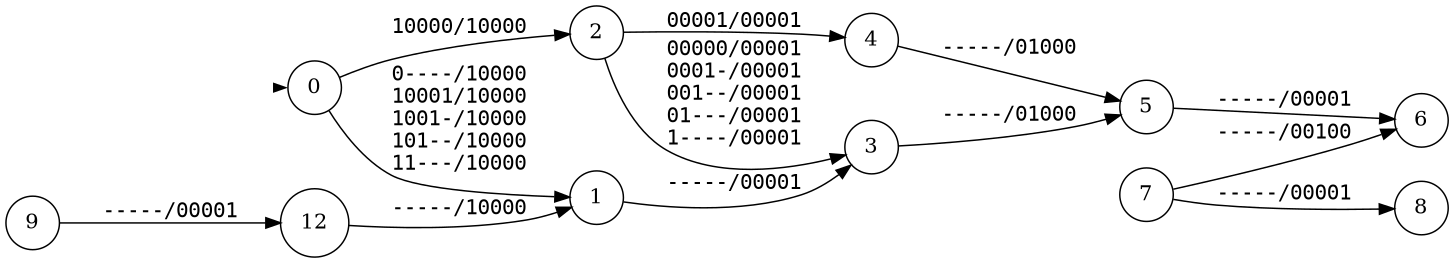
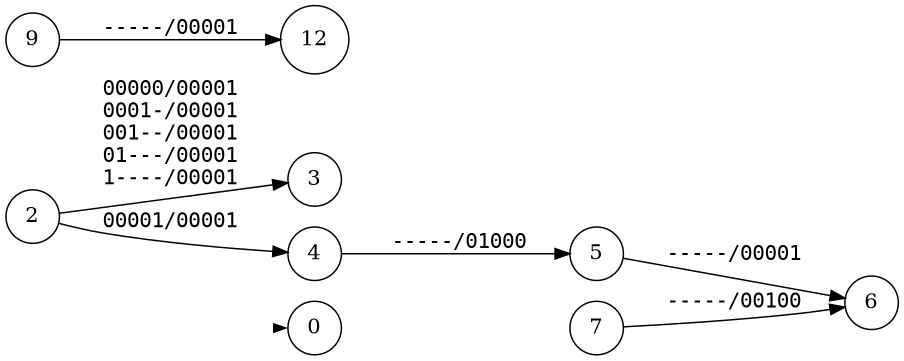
edge "0" -> "2": removed, label "10000/10000"
edge "3" -> "5": removed, label "-----/01000"
node "1": removed
node "8": removed
